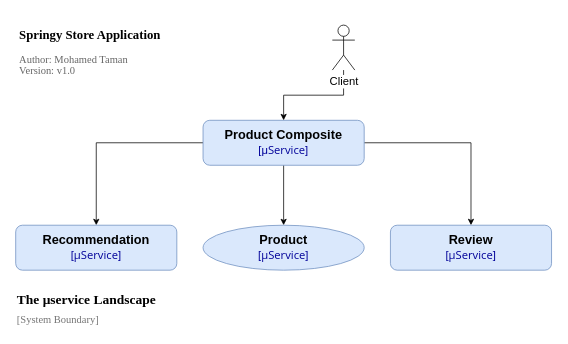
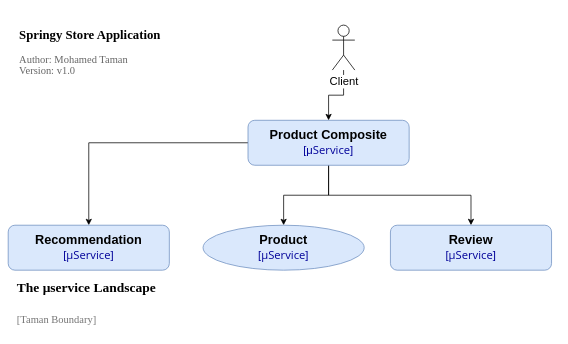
node "Product Composite [μService]": moved (284, 143) -> (329, 143)
node "Recommendation[μService]": moved (96, 248) -> (89, 248)
node "The μservice Landscape": moved (109, 300) -> (109, 288)
node "[System Boundary]": label "[System Boundary]" -> "[Taman Boundary]"
